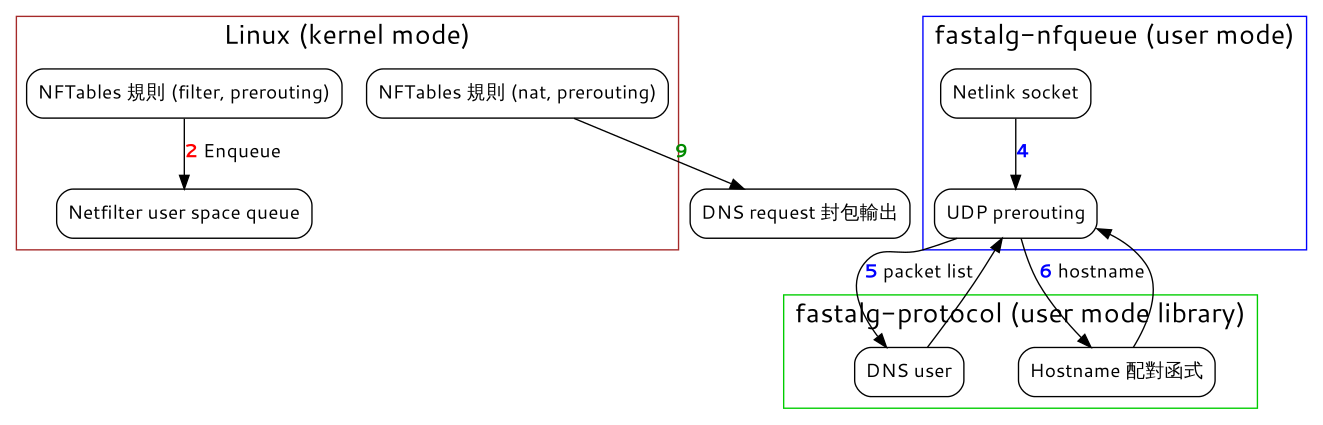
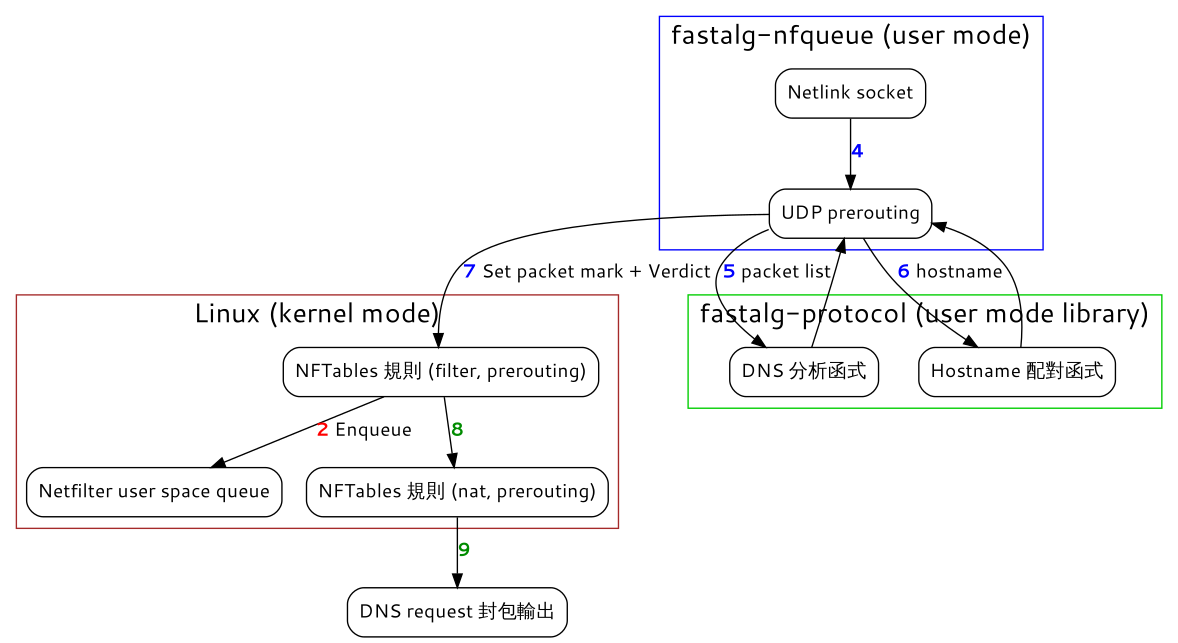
edge "UDP prerouting" -> "NFTables 規則 (filter, prerouting)": added, label "7 Set packet mark + Verdict"
node "DNS user": label "DNS user" -> "DNS 分析函式"
edge "NFTables 規則 (filter, prerouting)" -> "NFTables 規則 (nat, prerouting)": added, label "8"
